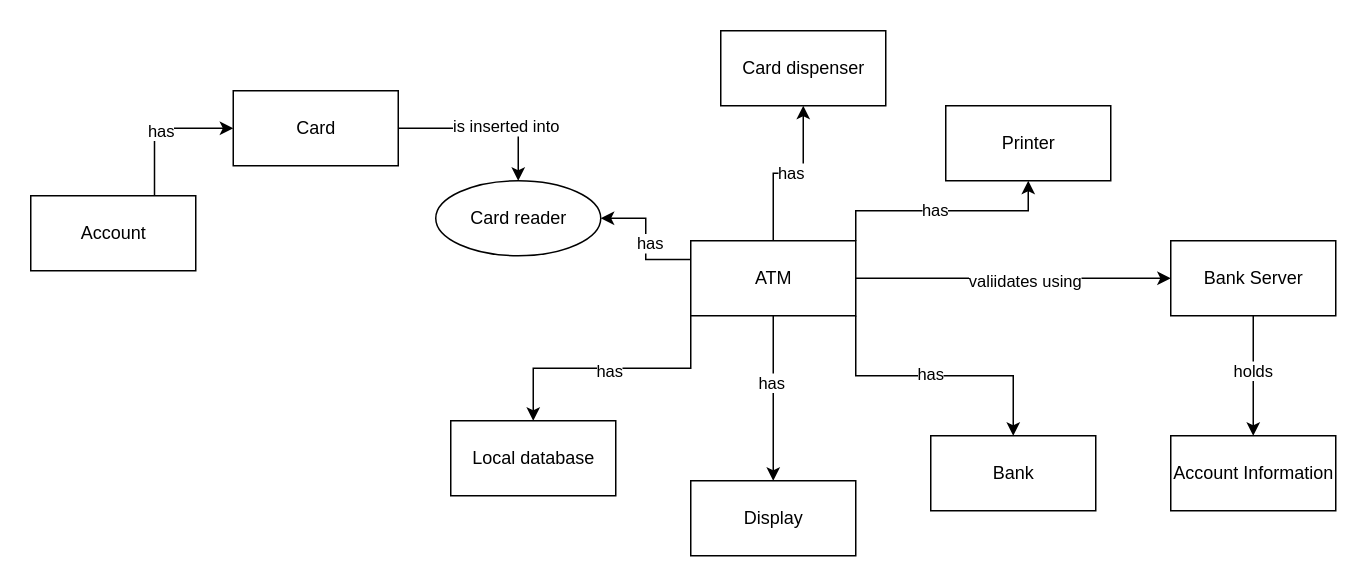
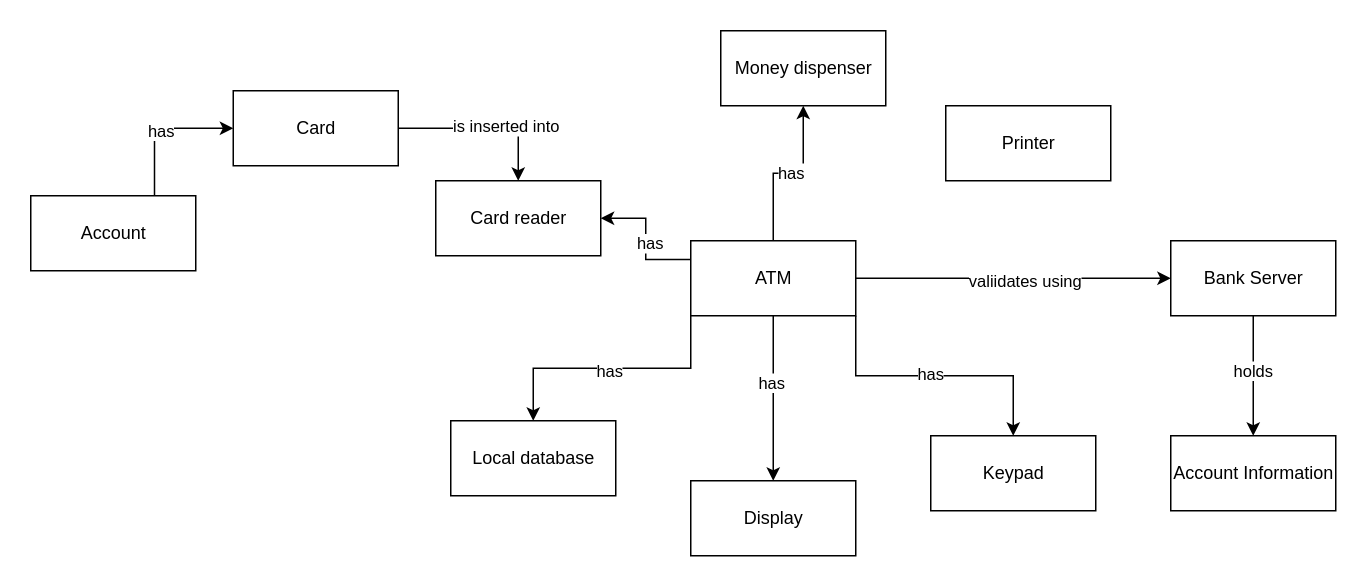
node "Card dispenser": label "Card dispenser" -> "Money dispenser"
edge "ATM" -> "Printer": removed, label "has"
node "Card reader": shape ellipse -> rectangle
node "Bank": label "Bank" -> "Keypad"
